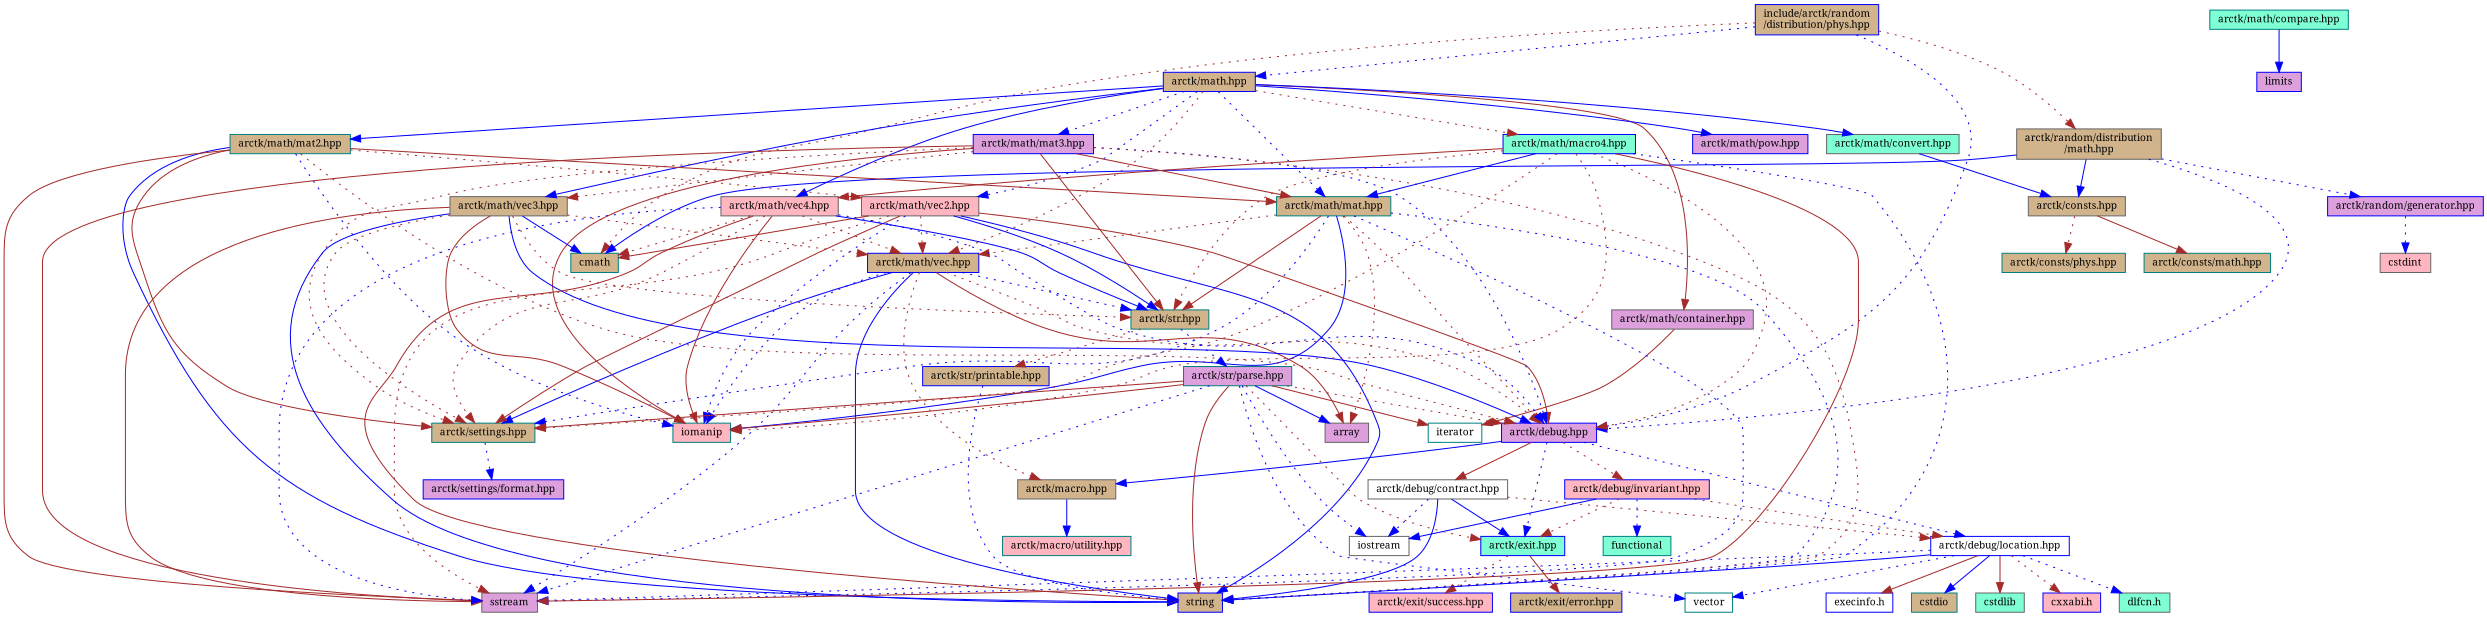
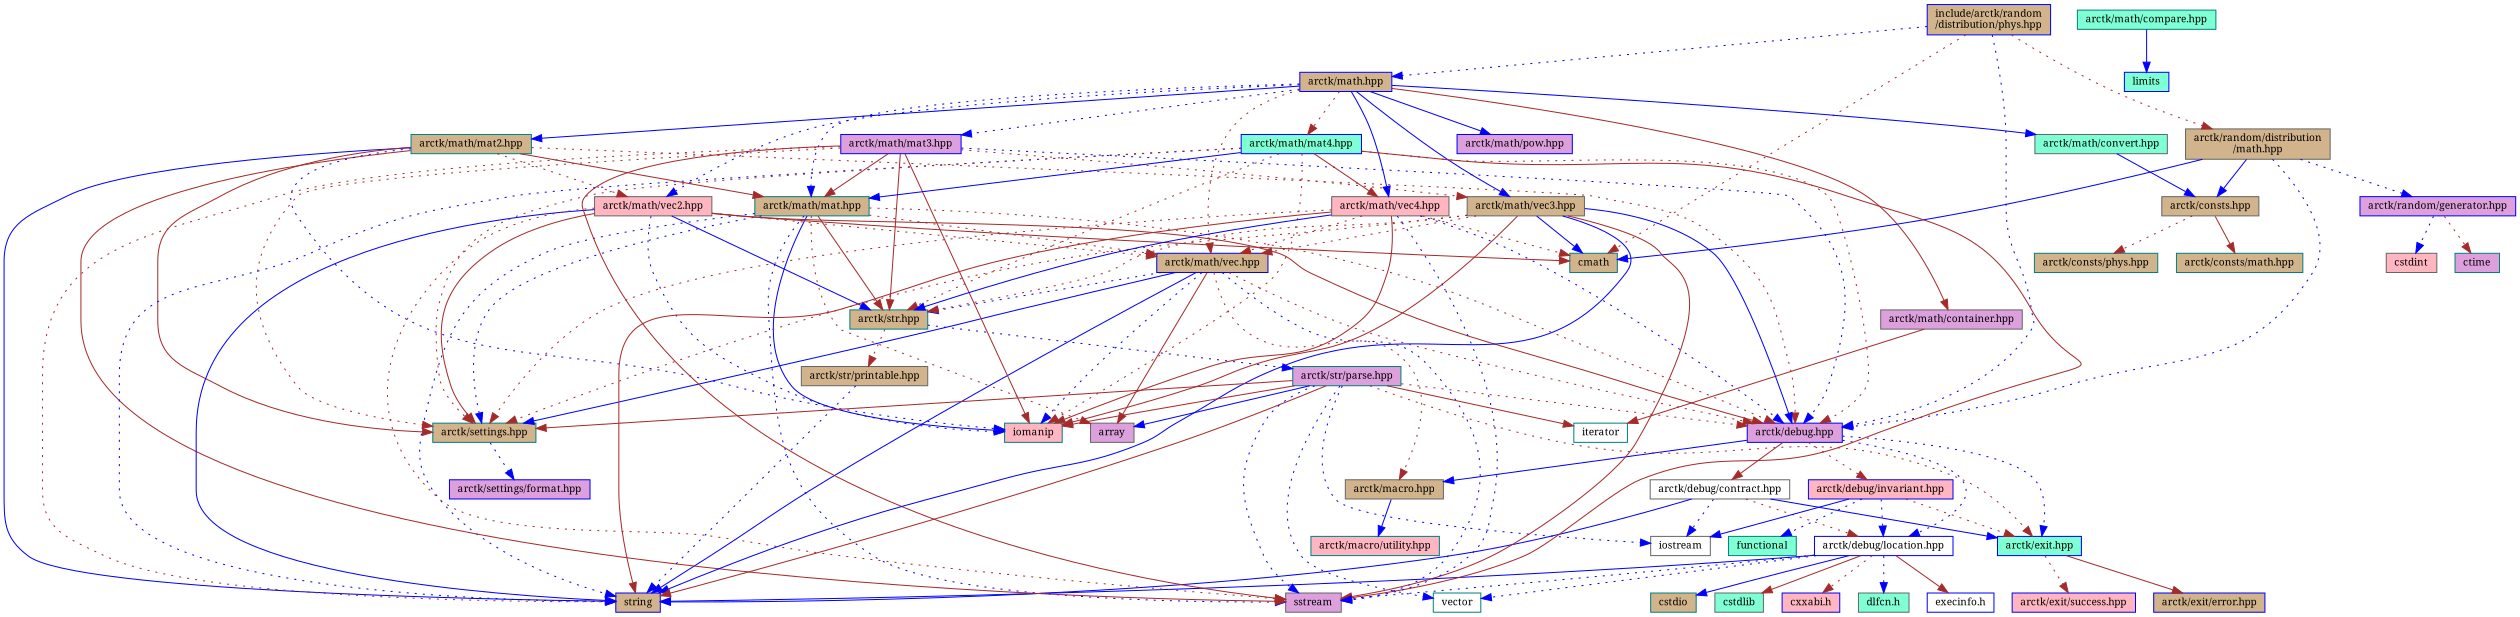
node "limits": fillcolor plum -> aquamarine
node "arctk/math/macro4.hpp": label "arctk/math/macro4.hpp" -> "arctk/math/mat4.hpp"
node "ctime": added
node "arctk/str/printable.hpp": color blue -> gray40
edge "arctk/debug/invariant.hpp" -> "arctk/debug/location.hpp": color brown -> blue
